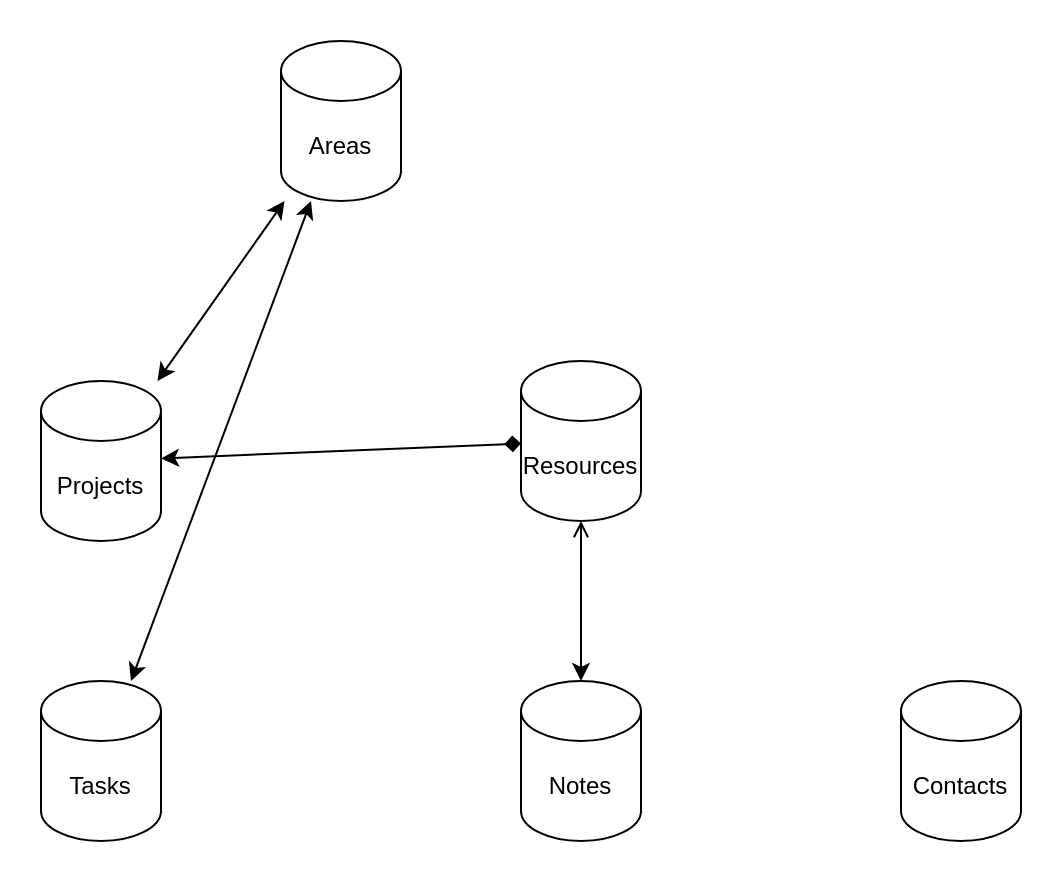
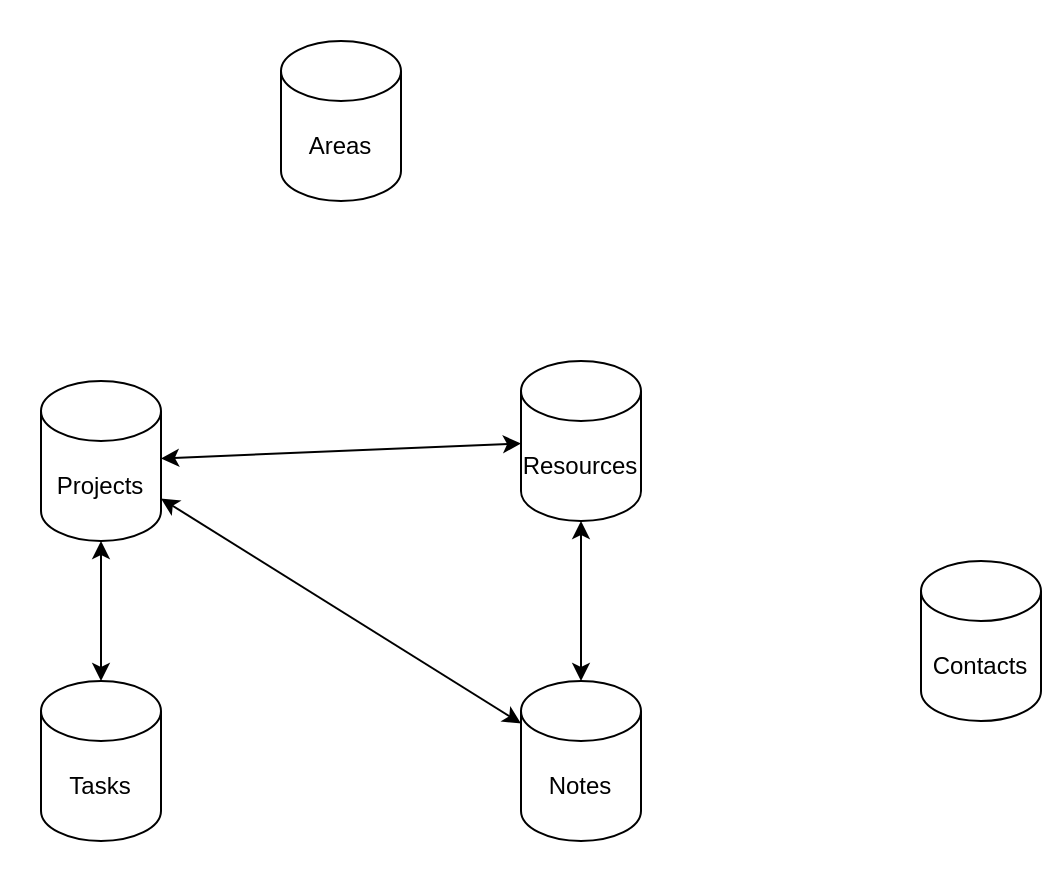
edge "Areas" -- "Projects": now "Notes" -- "Projects"
edge "Areas" -- "Tasks": now "Projects" -- "Tasks"
edge "Resources" -- "Projects": arrowhead diamond -> classic
edge "Resources" -- "Notes": arrowhead open -> classic
node "Contacts": moved (961, 761) -> (981, 641)
